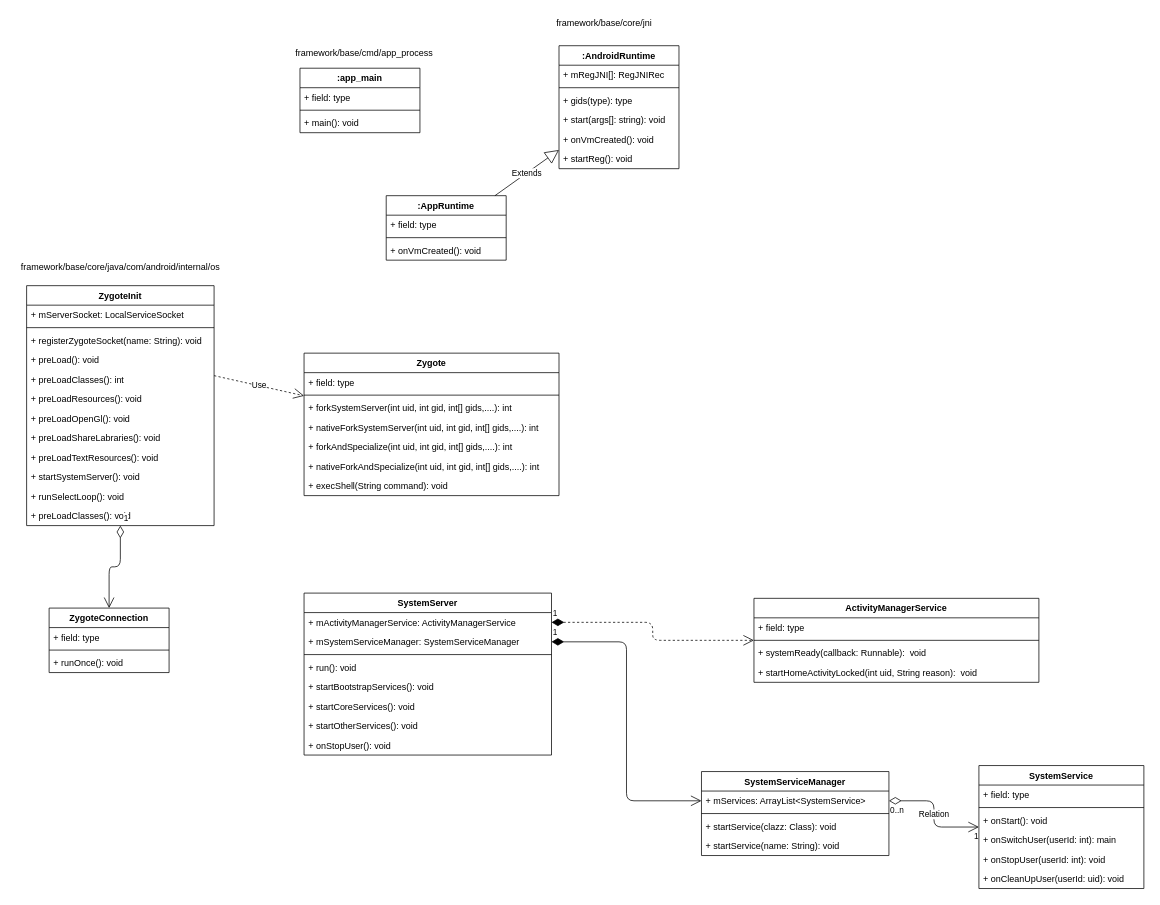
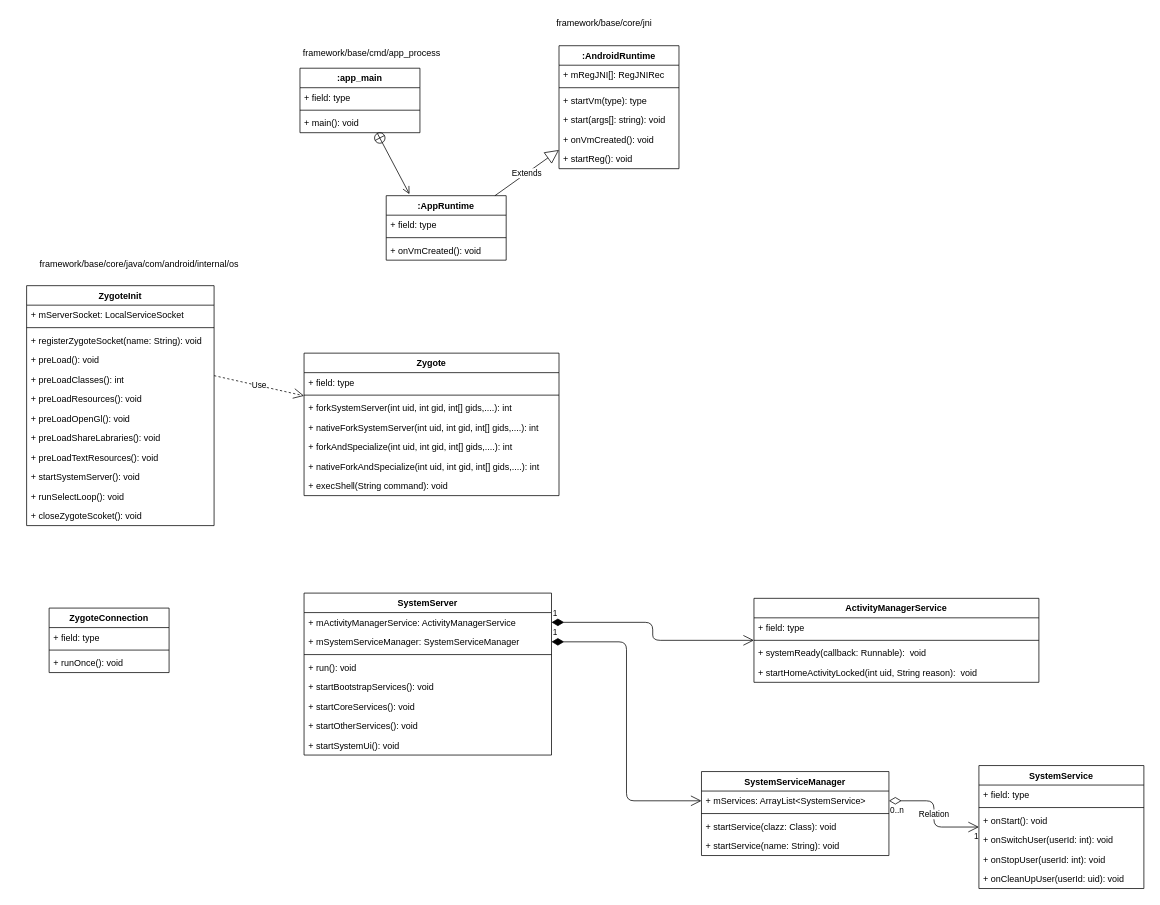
node "framework/base/cmd/app_process": moved (364, 53) -> (372, 53)
node "+ gids(type): type": label "+ gids(type): type" -> "+ startVm(type): type"
edge ":app_main" -- ":AppRuntime": added
node "framework/base/core/java/com/android/internal/os": moved (120, 267) -> (139, 264)
node "+ preLoadClasses(): void": label "+ preLoadClasses(): void" -> "+ closeZygoteScoket(): void"
edge "ZygoteInit" -- "ZygoteConnection": removed, label "1"
edge "+ mActivityManagerService: ActivityManagerService" -- "ActivityManagerService": style dashed -> solid
node "+ onStopUser(): void": label "+ onStopUser(): void" -> "+ startSystemUi(): void"
node "+ onSwitchUser(userId: int): main": label "+ onSwitchUser(userId: int): main" -> "+ onSwitchUser(userId: int): void"
